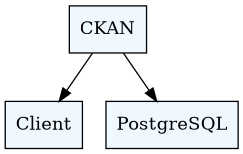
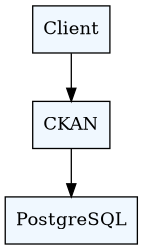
edge "CKAN" -> "Client": reversed
